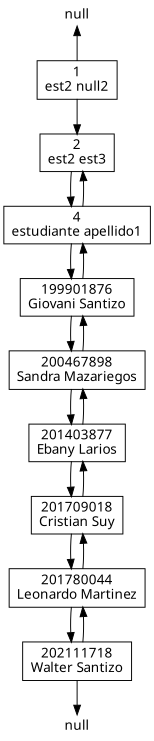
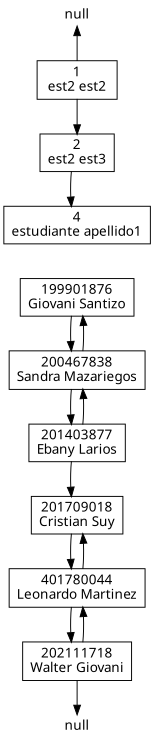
node "1 est2 null2": label "1 est2 null2" -> "1 est2 est2"
edge "4 estudiante apellido1" -> "2 est2 est3": removed
edge "4 estudiante apellido1" -> "199901876 Giovani Santizo": removed
edge "199901876 Giovani Santizo" -> "4 estudiante apellido1": removed
node "200467898 Sandra Mazariegos": label "200467898 Sandra Mazariegos" -> "200467838 Sandra Mazariegos"
edge "201709018 Cristian Suy" -> "201403877 Ebany Larios": removed
node "201780044 Leonardo Martinez": label "201780044 Leonardo Martinez" -> "401780044 Leonardo Martinez"
node "202111718 Walter Santizo": label "202111718 Walter Santizo" -> "202111718 Walter Giovani"
